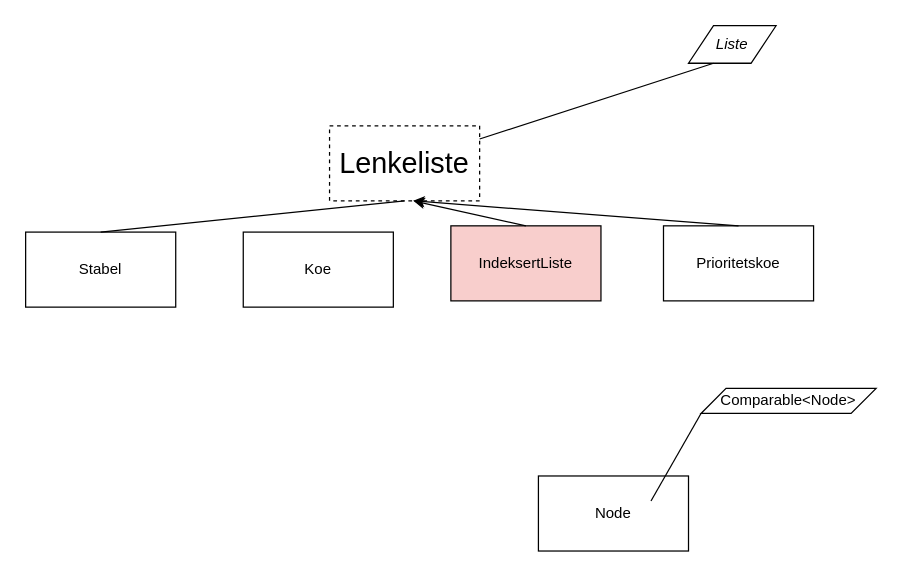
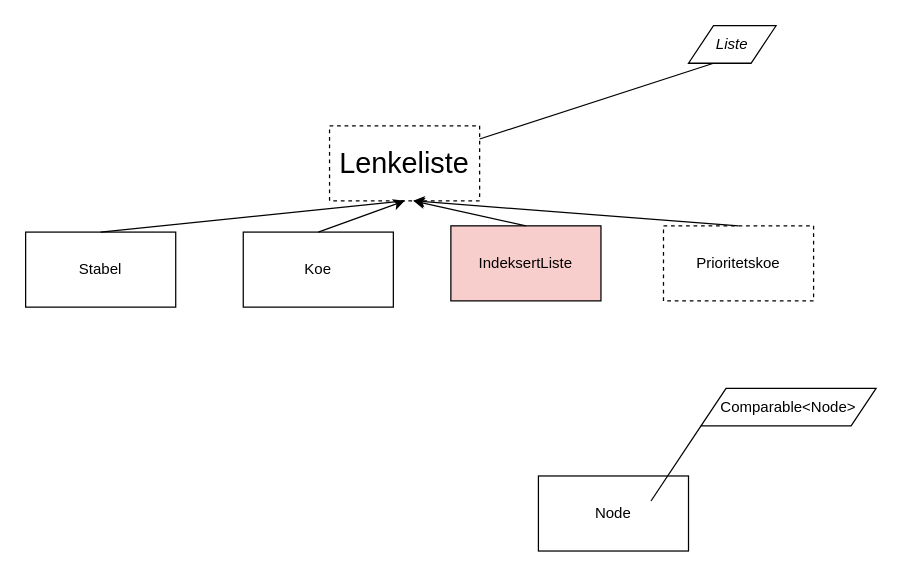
edge "Koe" -> "Lenkeliste": added
node "Prioritetskoe": style solid -> dashed
node "Comparable<Node>": size 175x25 -> 175x38
